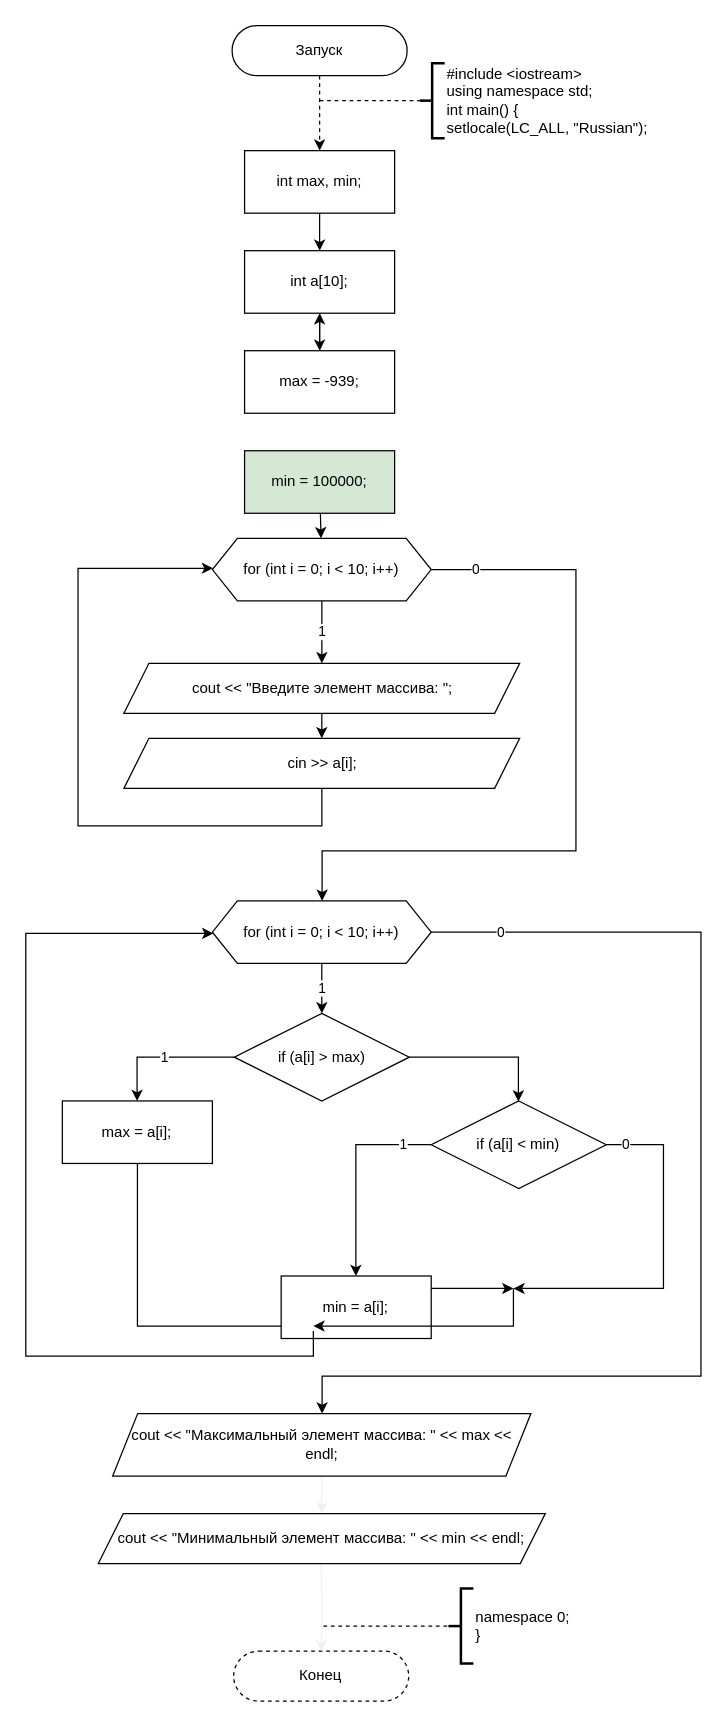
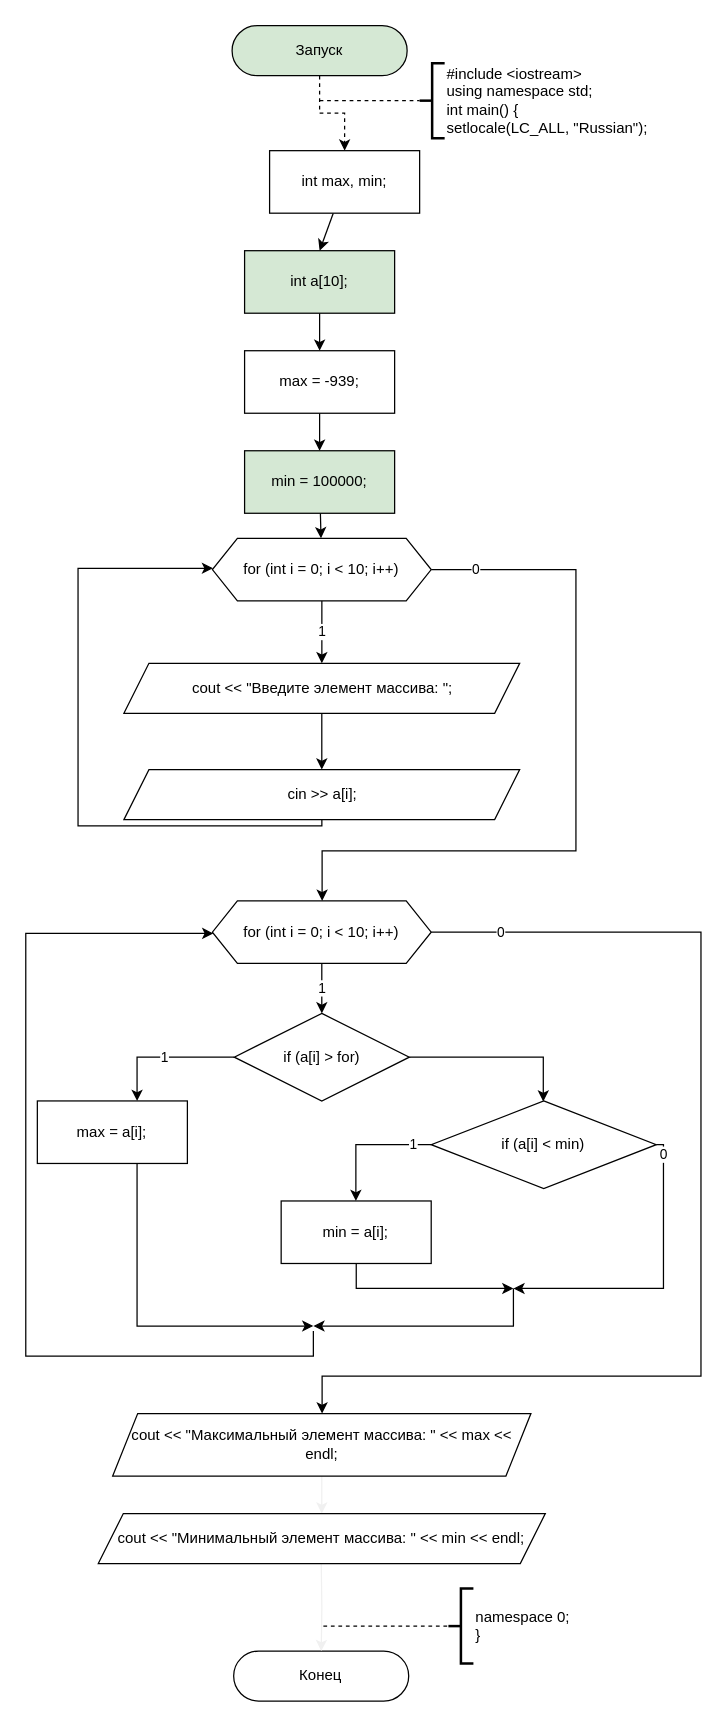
node "Запуск": fillcolor #ffffff -> #d5e8d4
node "int max, min;": moved (319, 182) -> (344, 182)
node "int a[10];": fillcolor #ffffff -> #d5e8d4
edge "max = -939;" -> "int a[10];": now "max = -939;" -> "min = 100000;"
node "cin >> a[i];": moved (322, 763) -> (322, 794)
node "if (a[i] > max)": label "if (a[i] > max)" -> "if (a[i] > for)"
node "max = a[i];": moved (137, 1132) -> (112, 1132)
node "if (a[i] < min)": size 175x88 -> 225x88
node "min = a[i];": moved (356, 1307) -> (356, 1232)
node "Конец": style dashed -> solid
